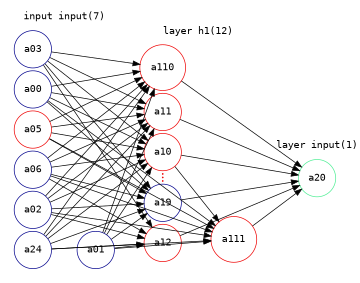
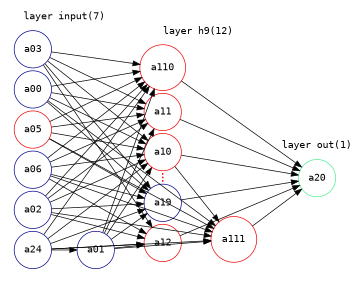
cluster "input input(7)": label "input input(7)" -> "layer input(7)"
cluster "layer h1(12)": label "layer h1(12)" -> "layer h9(12)"
cluster "layer input(1)": label "layer input(1)" -> "layer out(1)"
edge "a24" -> "a11": now "a24" -> "a01"
